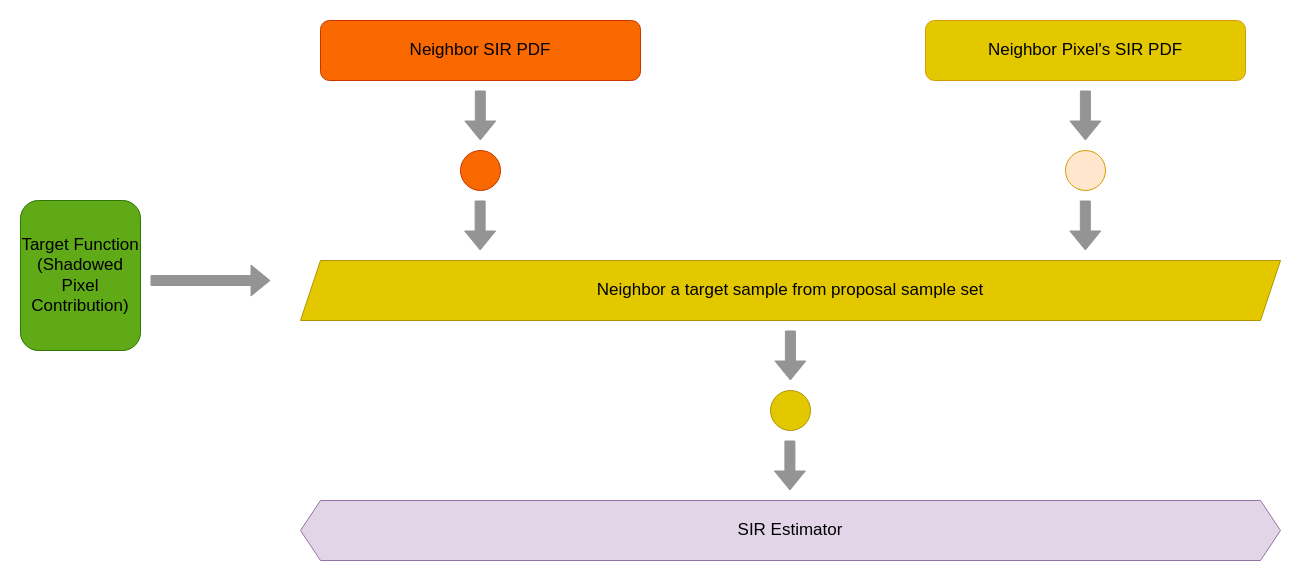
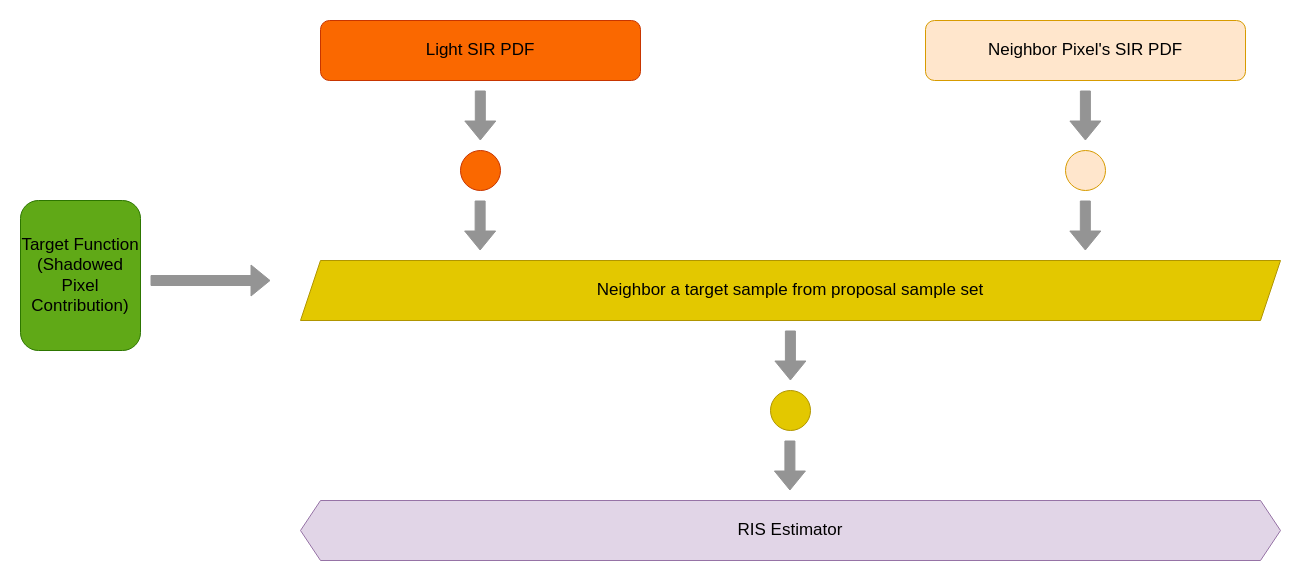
node "Neighbor SIR PDF": label "Neighbor SIR PDF" -> "Light SIR PDF"
node "Neighbor Pixel's SIR PDF": fillcolor #e3c800 -> #ffe6cc
node "SIR Estimator": label "SIR Estimator" -> "RIS Estimator"
